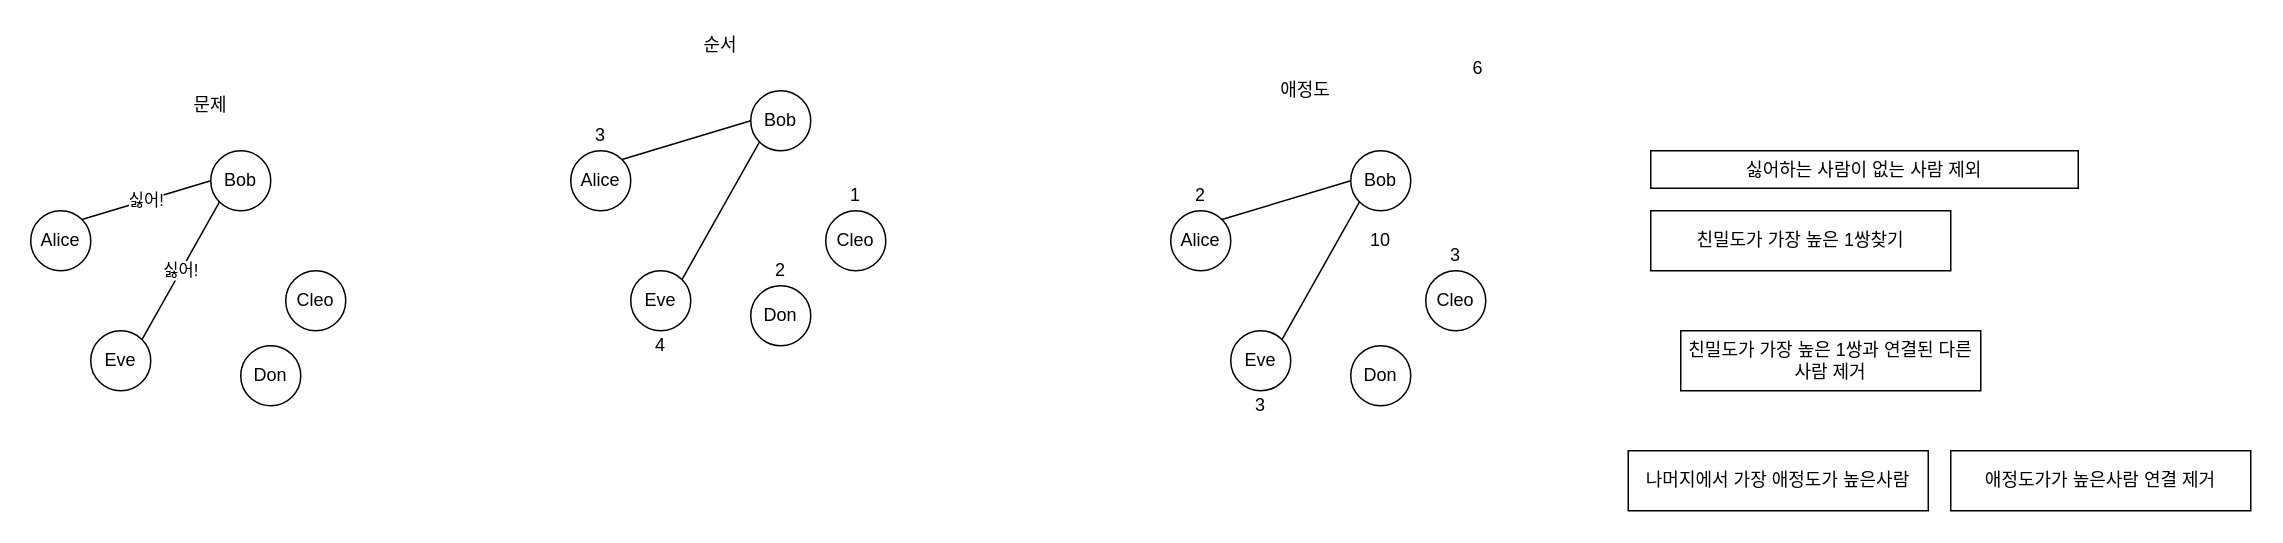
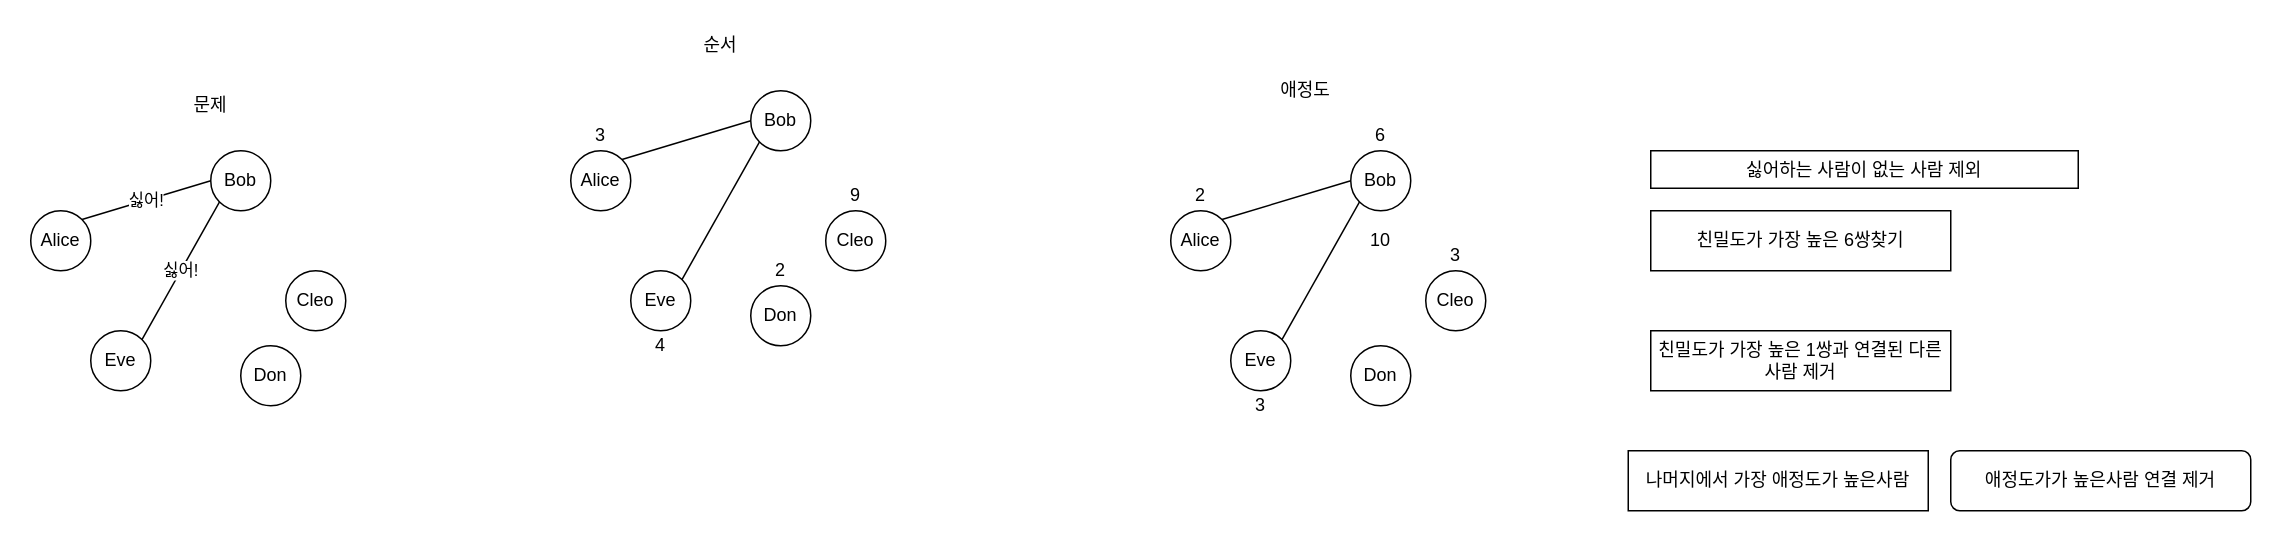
node "6": moved (1478, 68) -> (1381, 136)
node "1": label "1" -> "9"
node "친밀도가 가장 높은 1쌍찾기": label "친밀도가 가장 높은 1쌍찾기" -> "친밀도가 가장 높은 6쌍찾기"
node "친밀도가 가장 높은 1쌍과 연결된 다른 사람 제거": moved (1831, 361) -> (1801, 361)
node "애정도가가 높은사람 연결 제거": shape rectangle -> rounded rectangle
